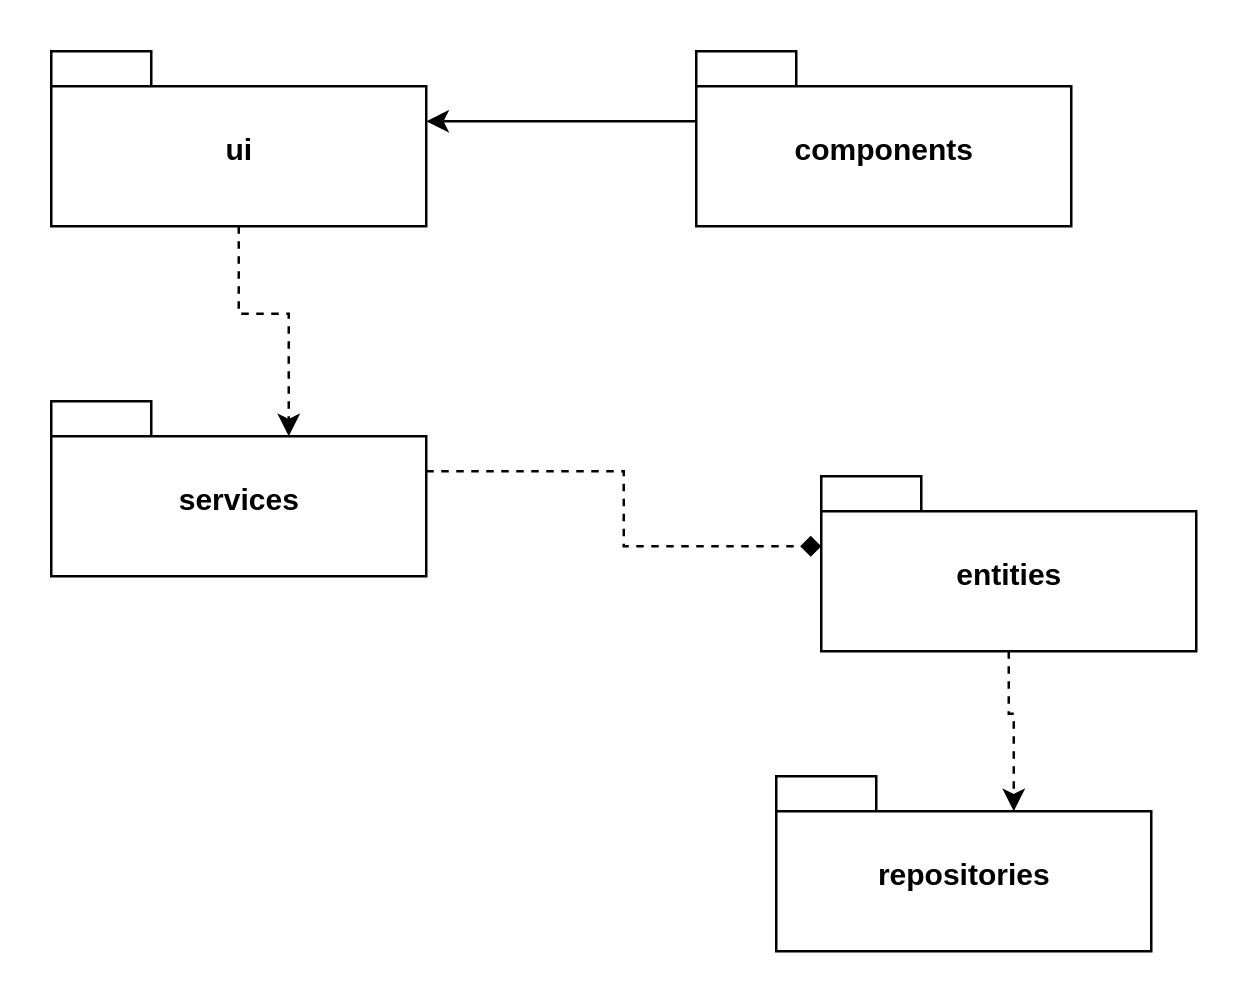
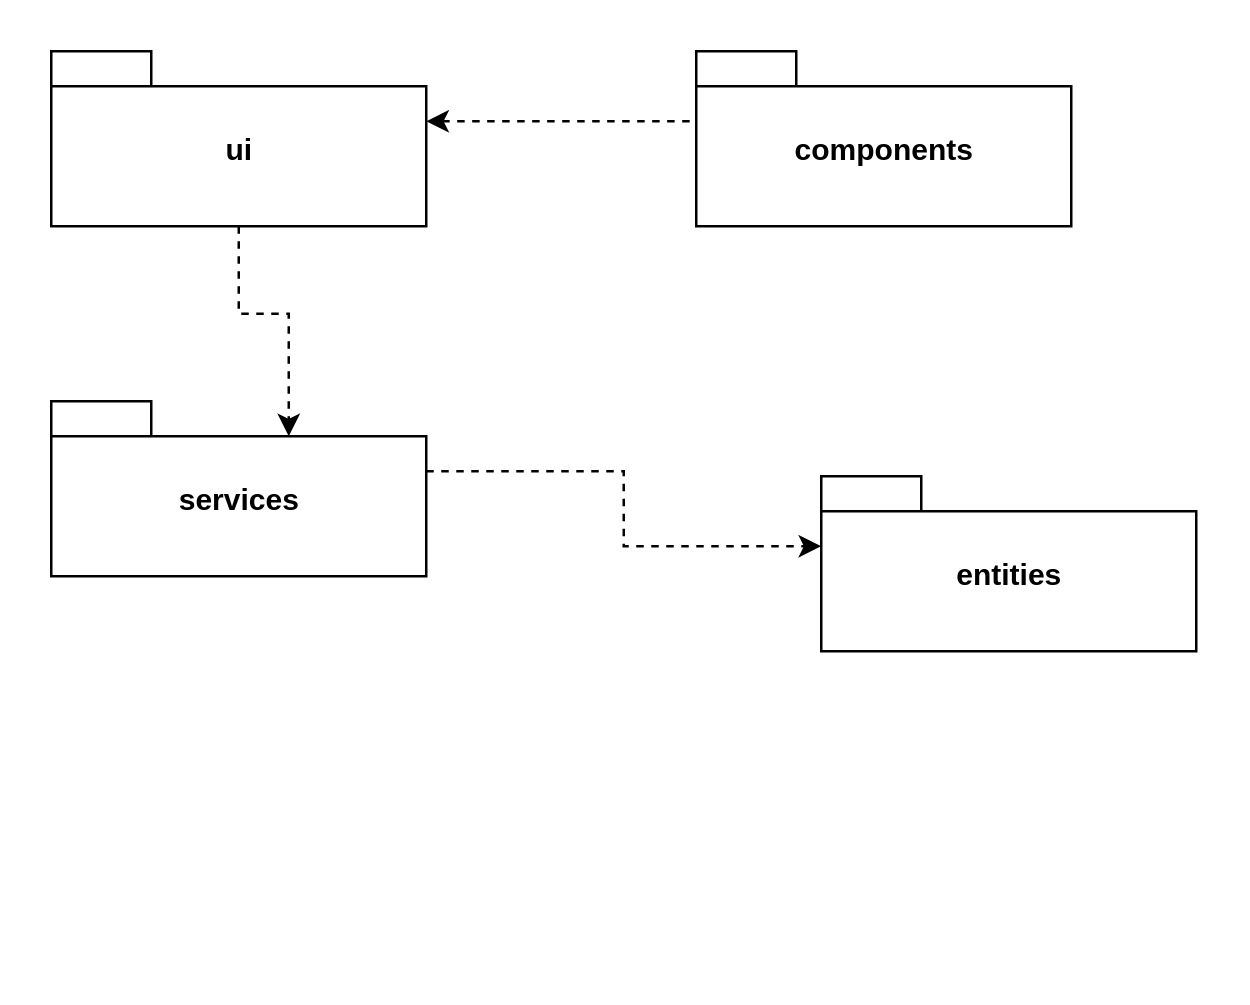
edge "components" -> "ui": style solid -> dashed
edge "services" -> "entities": arrowhead diamond -> classic
edge "entities" -> "repositories": removed
node "repositories": removed
